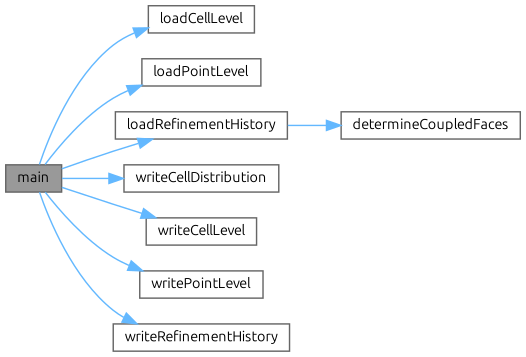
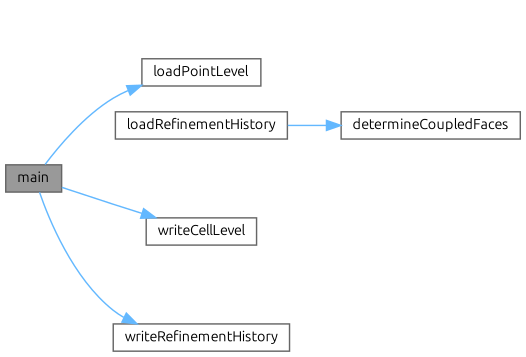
node "loadCellLevel": removed
edge "main" -> "loadRefinementHistory": removed
node "writeCellDistribution": removed
node "writePointLevel": removed
